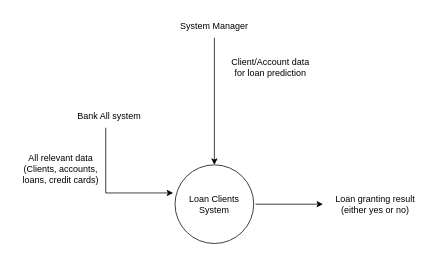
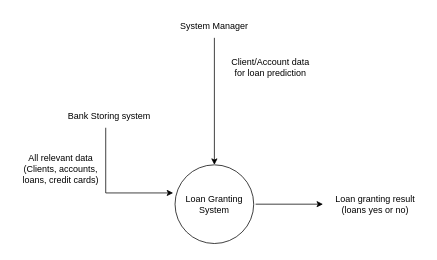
node "Bank All system": label "Bank All system" -> "Bank Storing system"
node "Loan Clients System": label "Loan Clients System" -> "Loan Granting System"
node "Loan granting result (either yes or no)": label "Loan granting result (either yes or no)" -> "Loan granting result (loans yes or no)"
